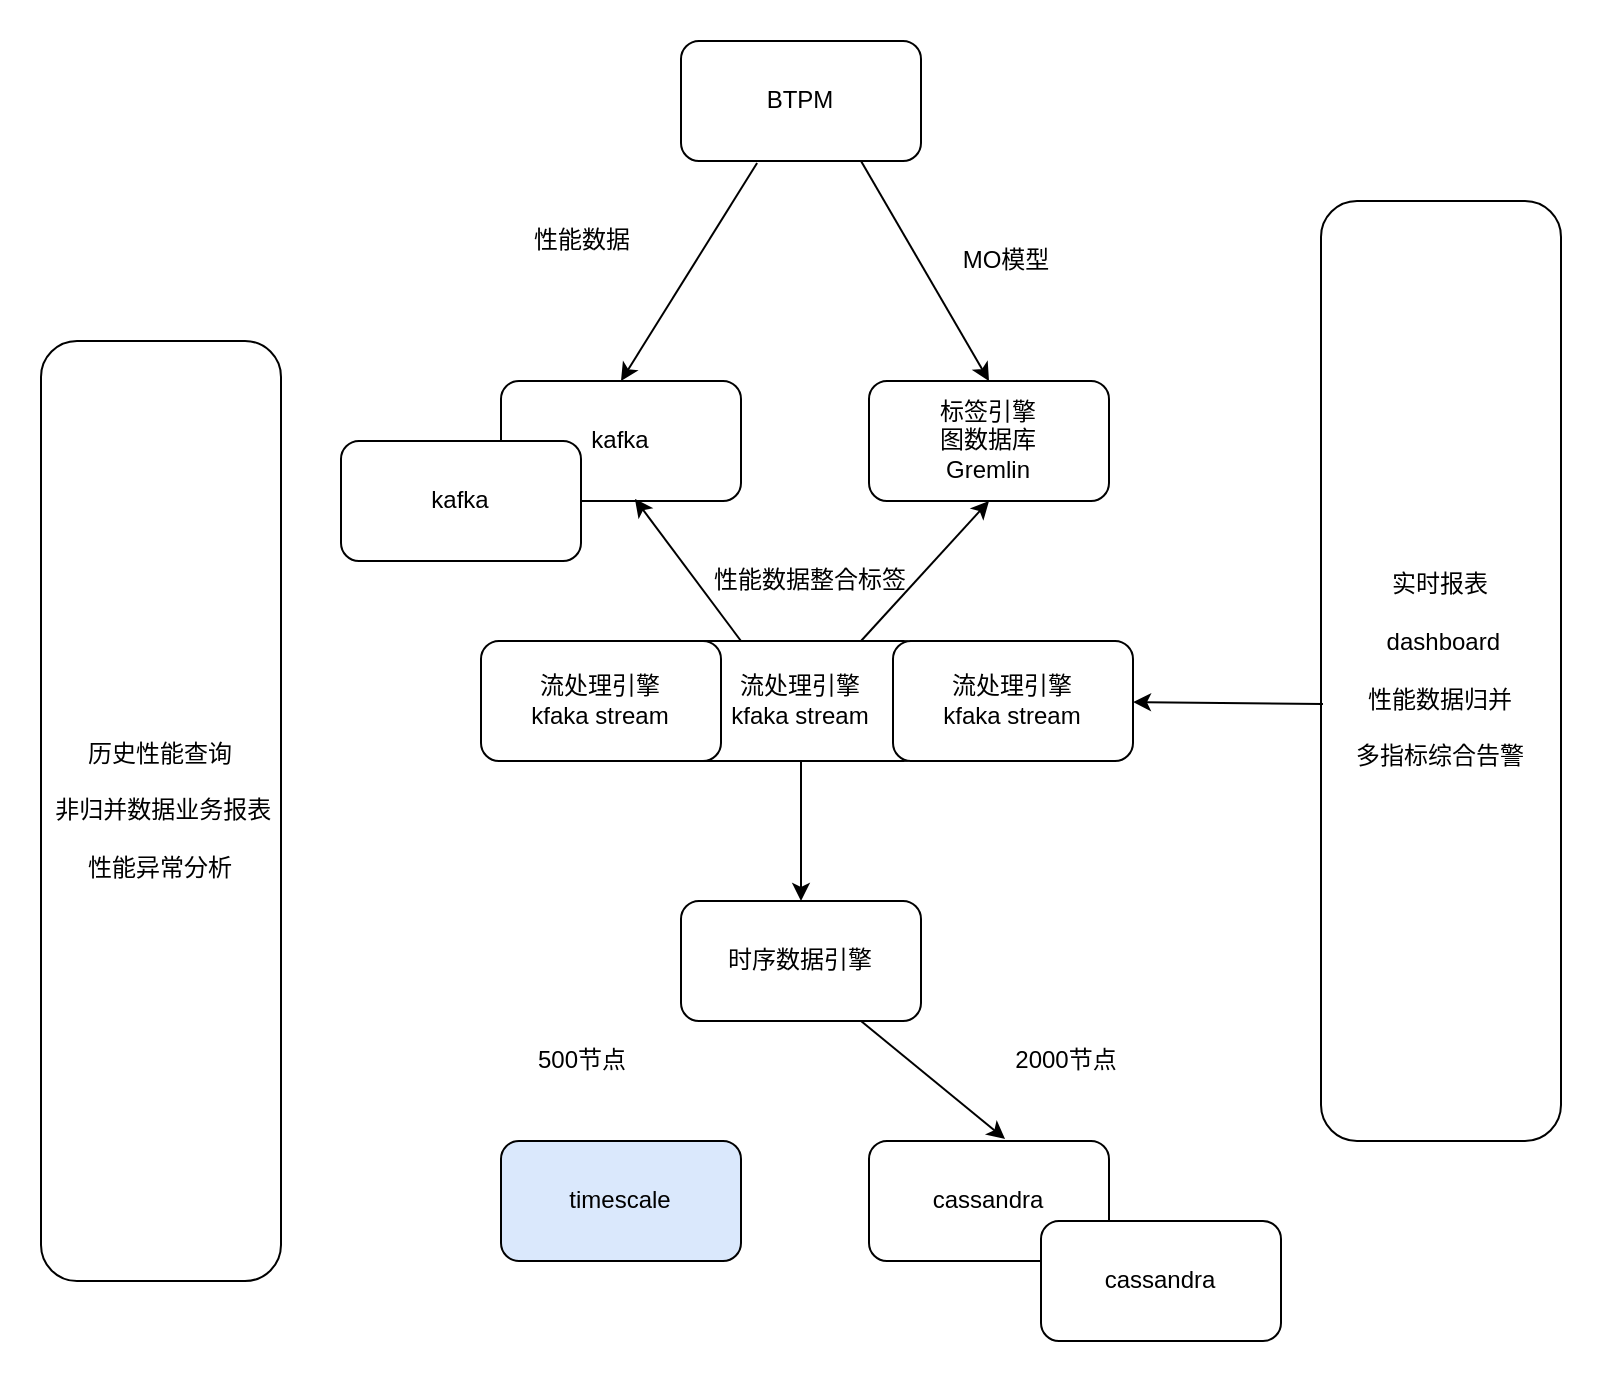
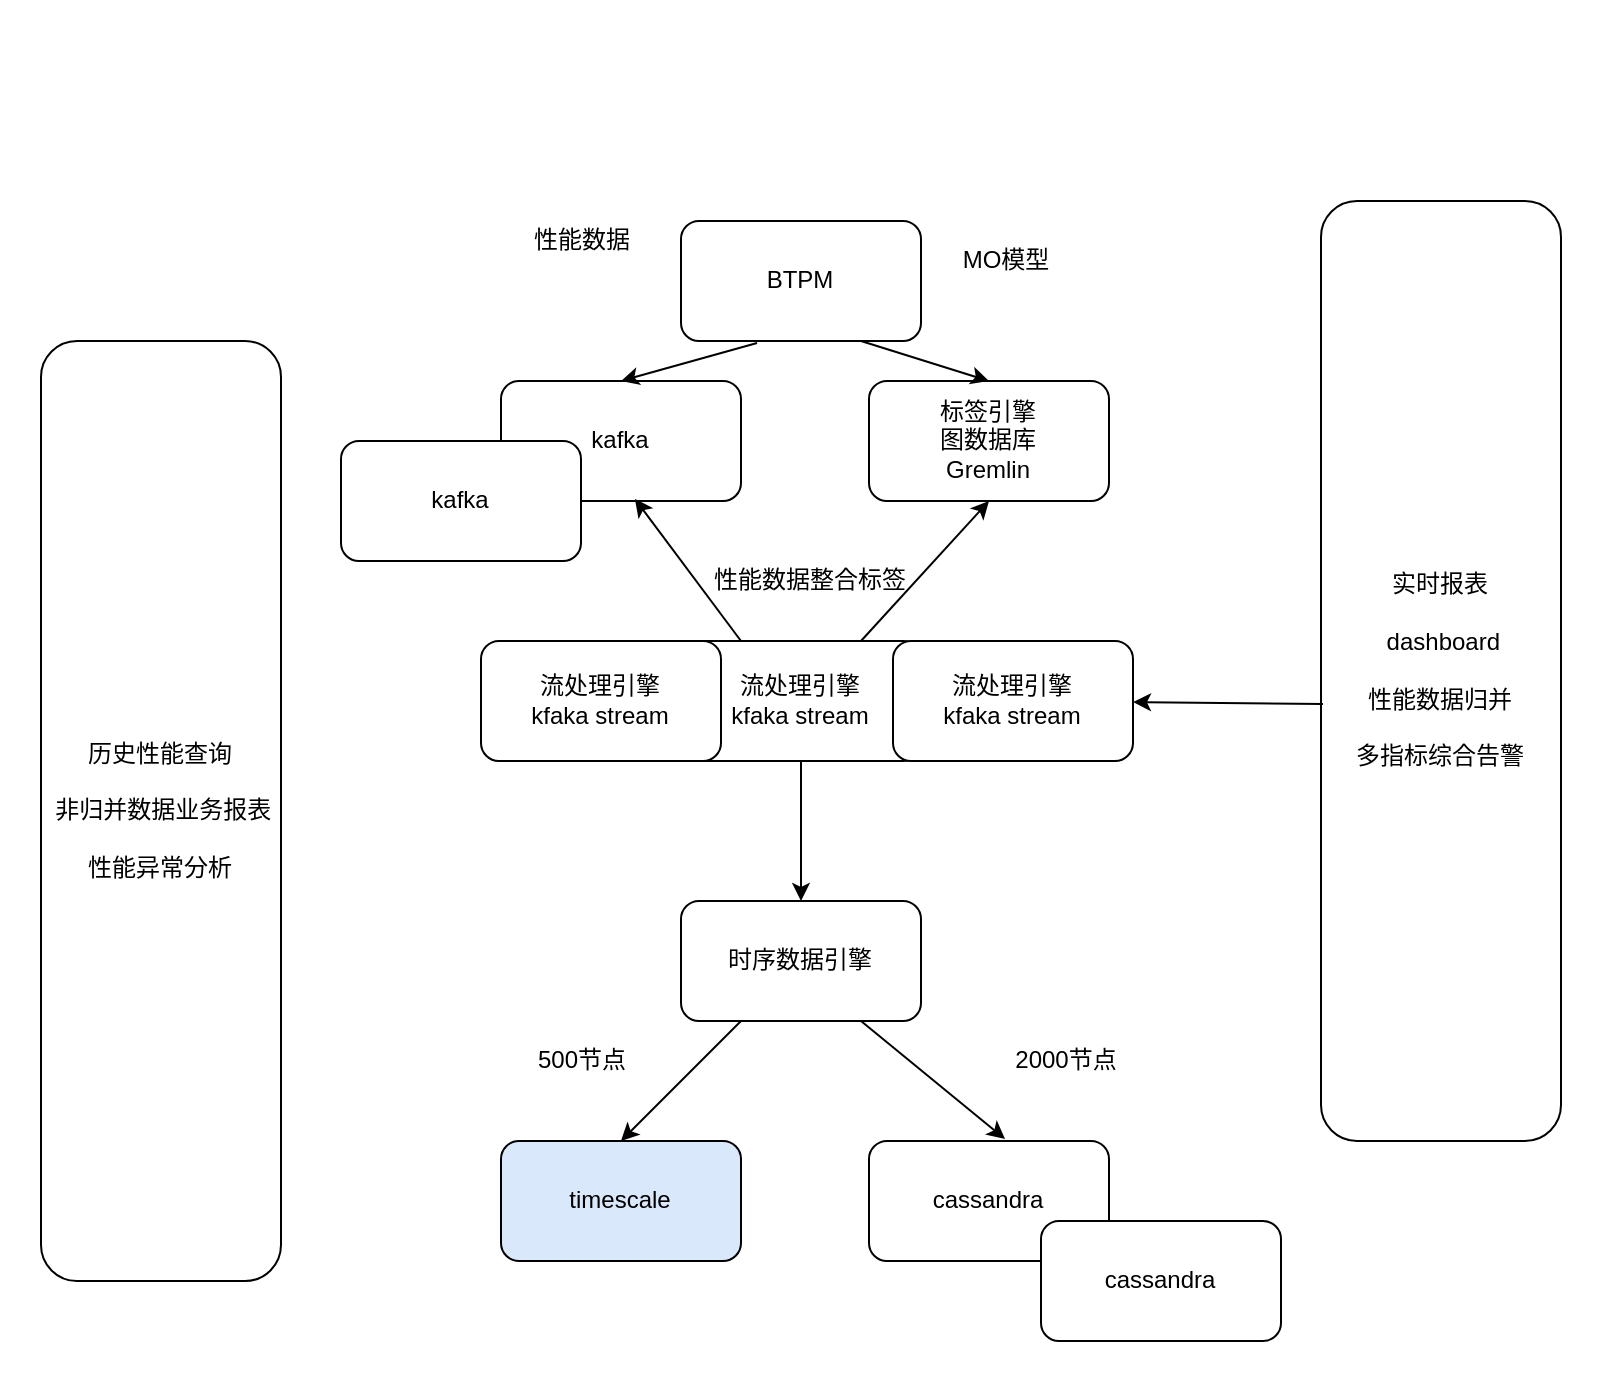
node "BTPM": moved (801, 101) -> (801, 281)
edge "时序数据引擎" -> "timescale": added
